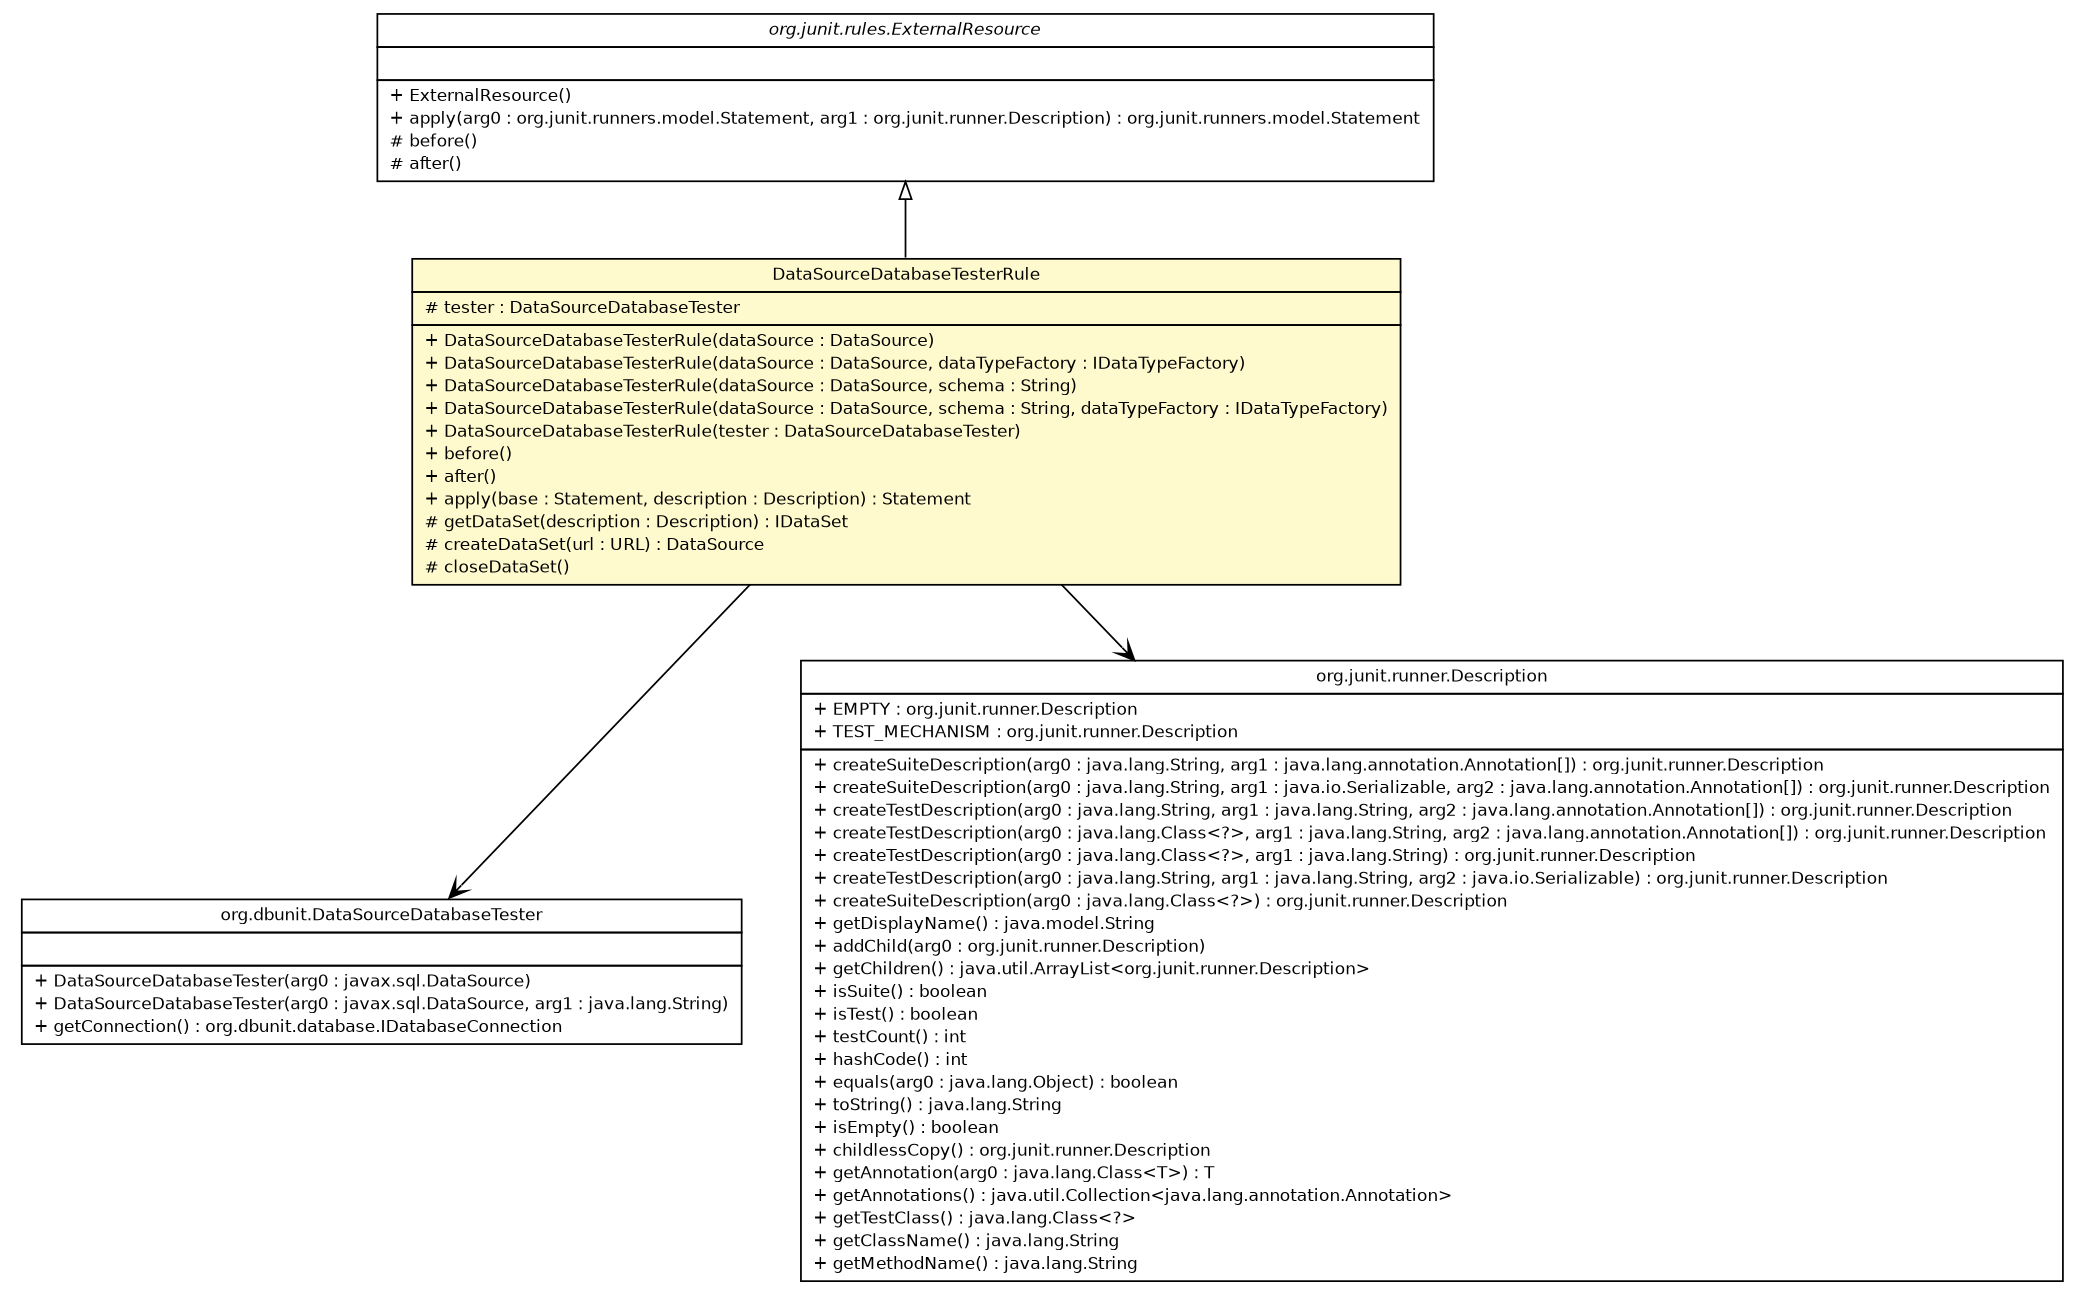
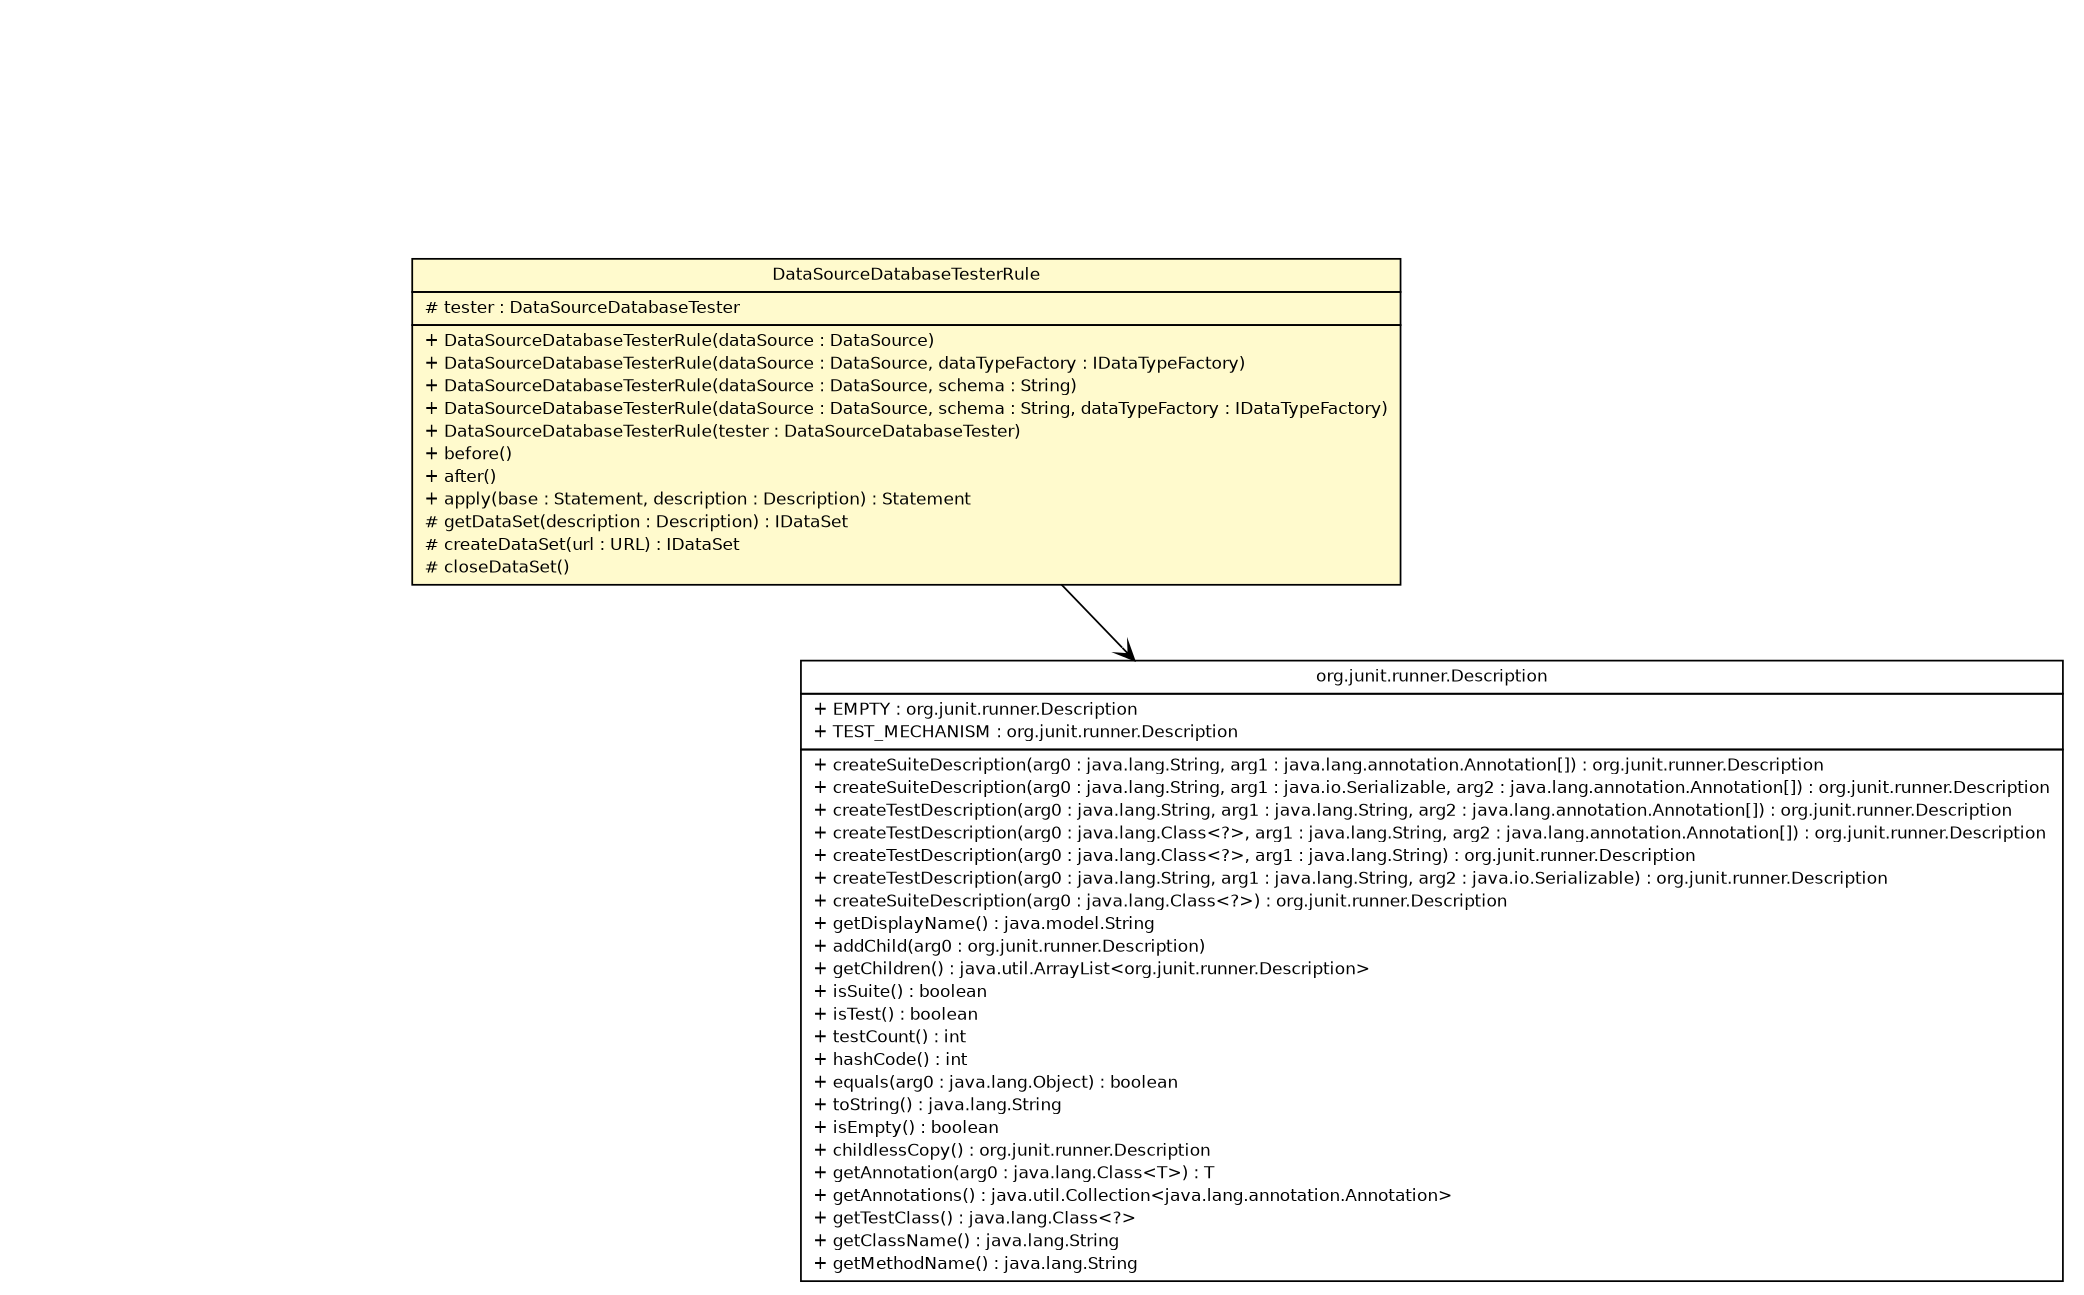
node "org.junit.rules.ExternalResource": removed
node "DataSourceDatabaseTesterRule": text "# createDataSet(url : URL) : DataSource" -> "# createDataSet(url : URL) : IDataSet"
node "org.dbunit.DataSourceDatabaseTester": removed
